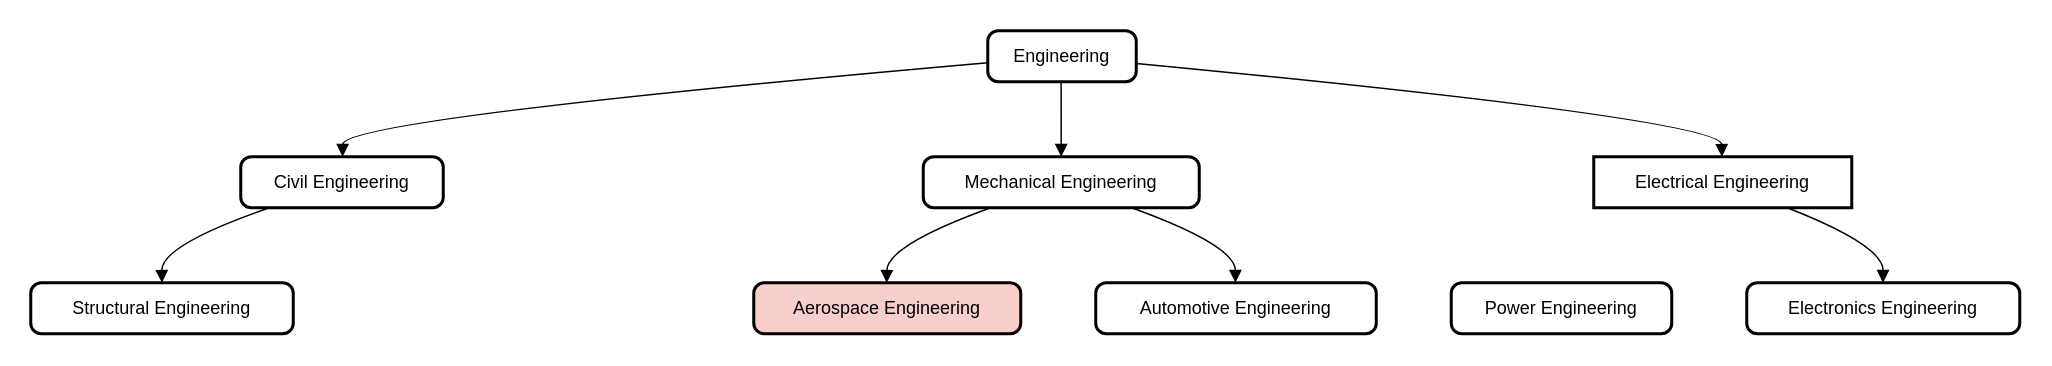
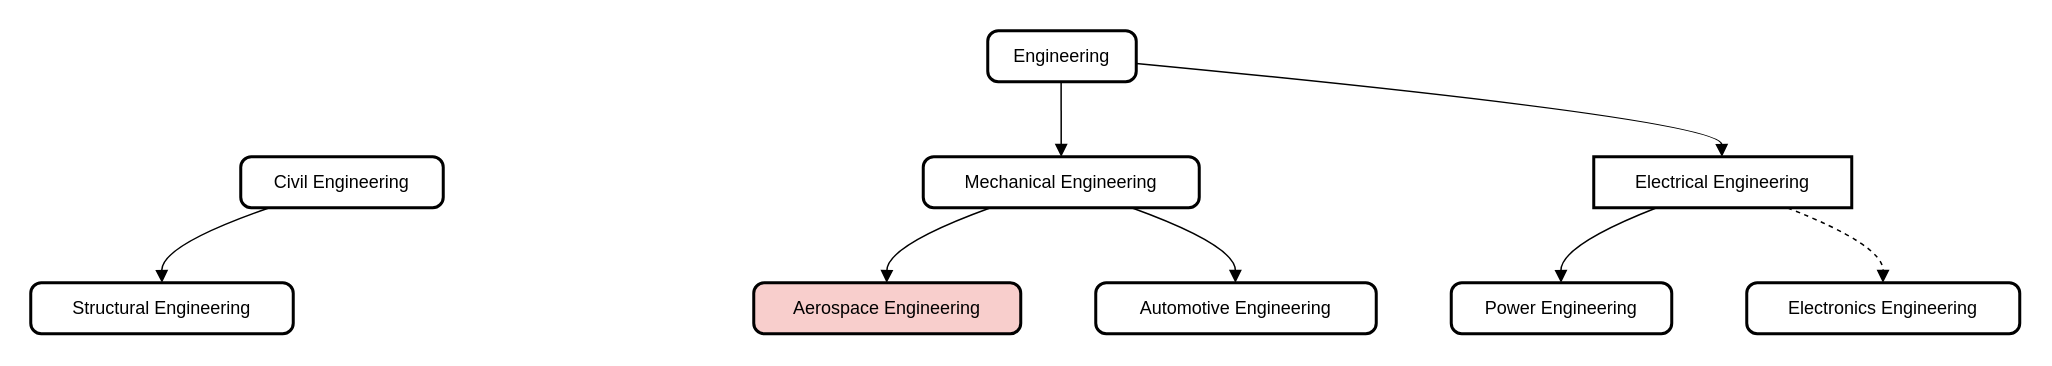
edge "Engineering" -> "Civil Engineering": removed
edge "Electrical Engineering" -> "Power Engineering": added
edge "Electrical Engineering" -> "Electronics Engineering": style solid -> dashed
